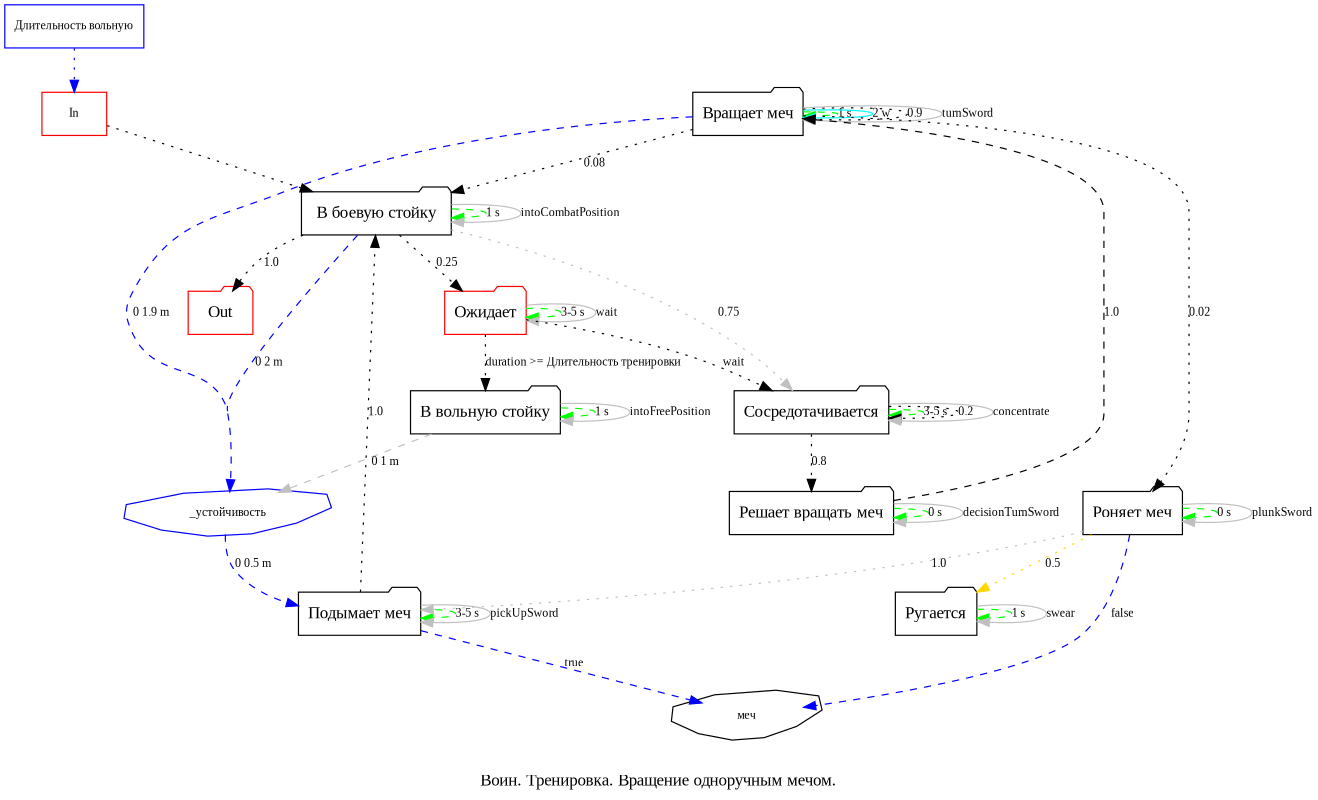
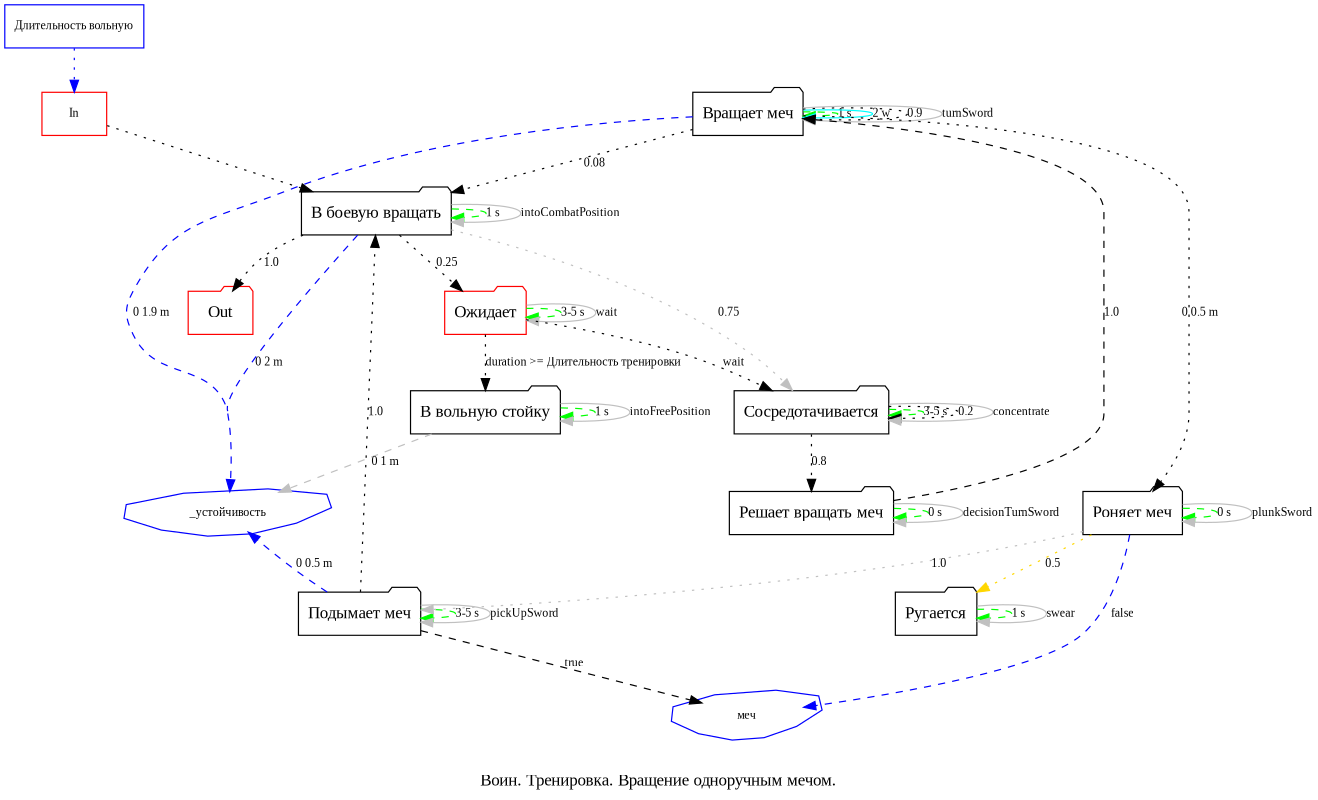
node "В боевую стойку": label "В боевую стойку" -> "В боевую вращать"
edge "Вращает меч" -> "Роняет меч": label "0.02" -> "0 0.5 m"
edge "_устойчивость" -> "Подымает меч": reversed
edge "Подымает меч" -> "меч": color blue -> black
node "меч": color black -> blue
